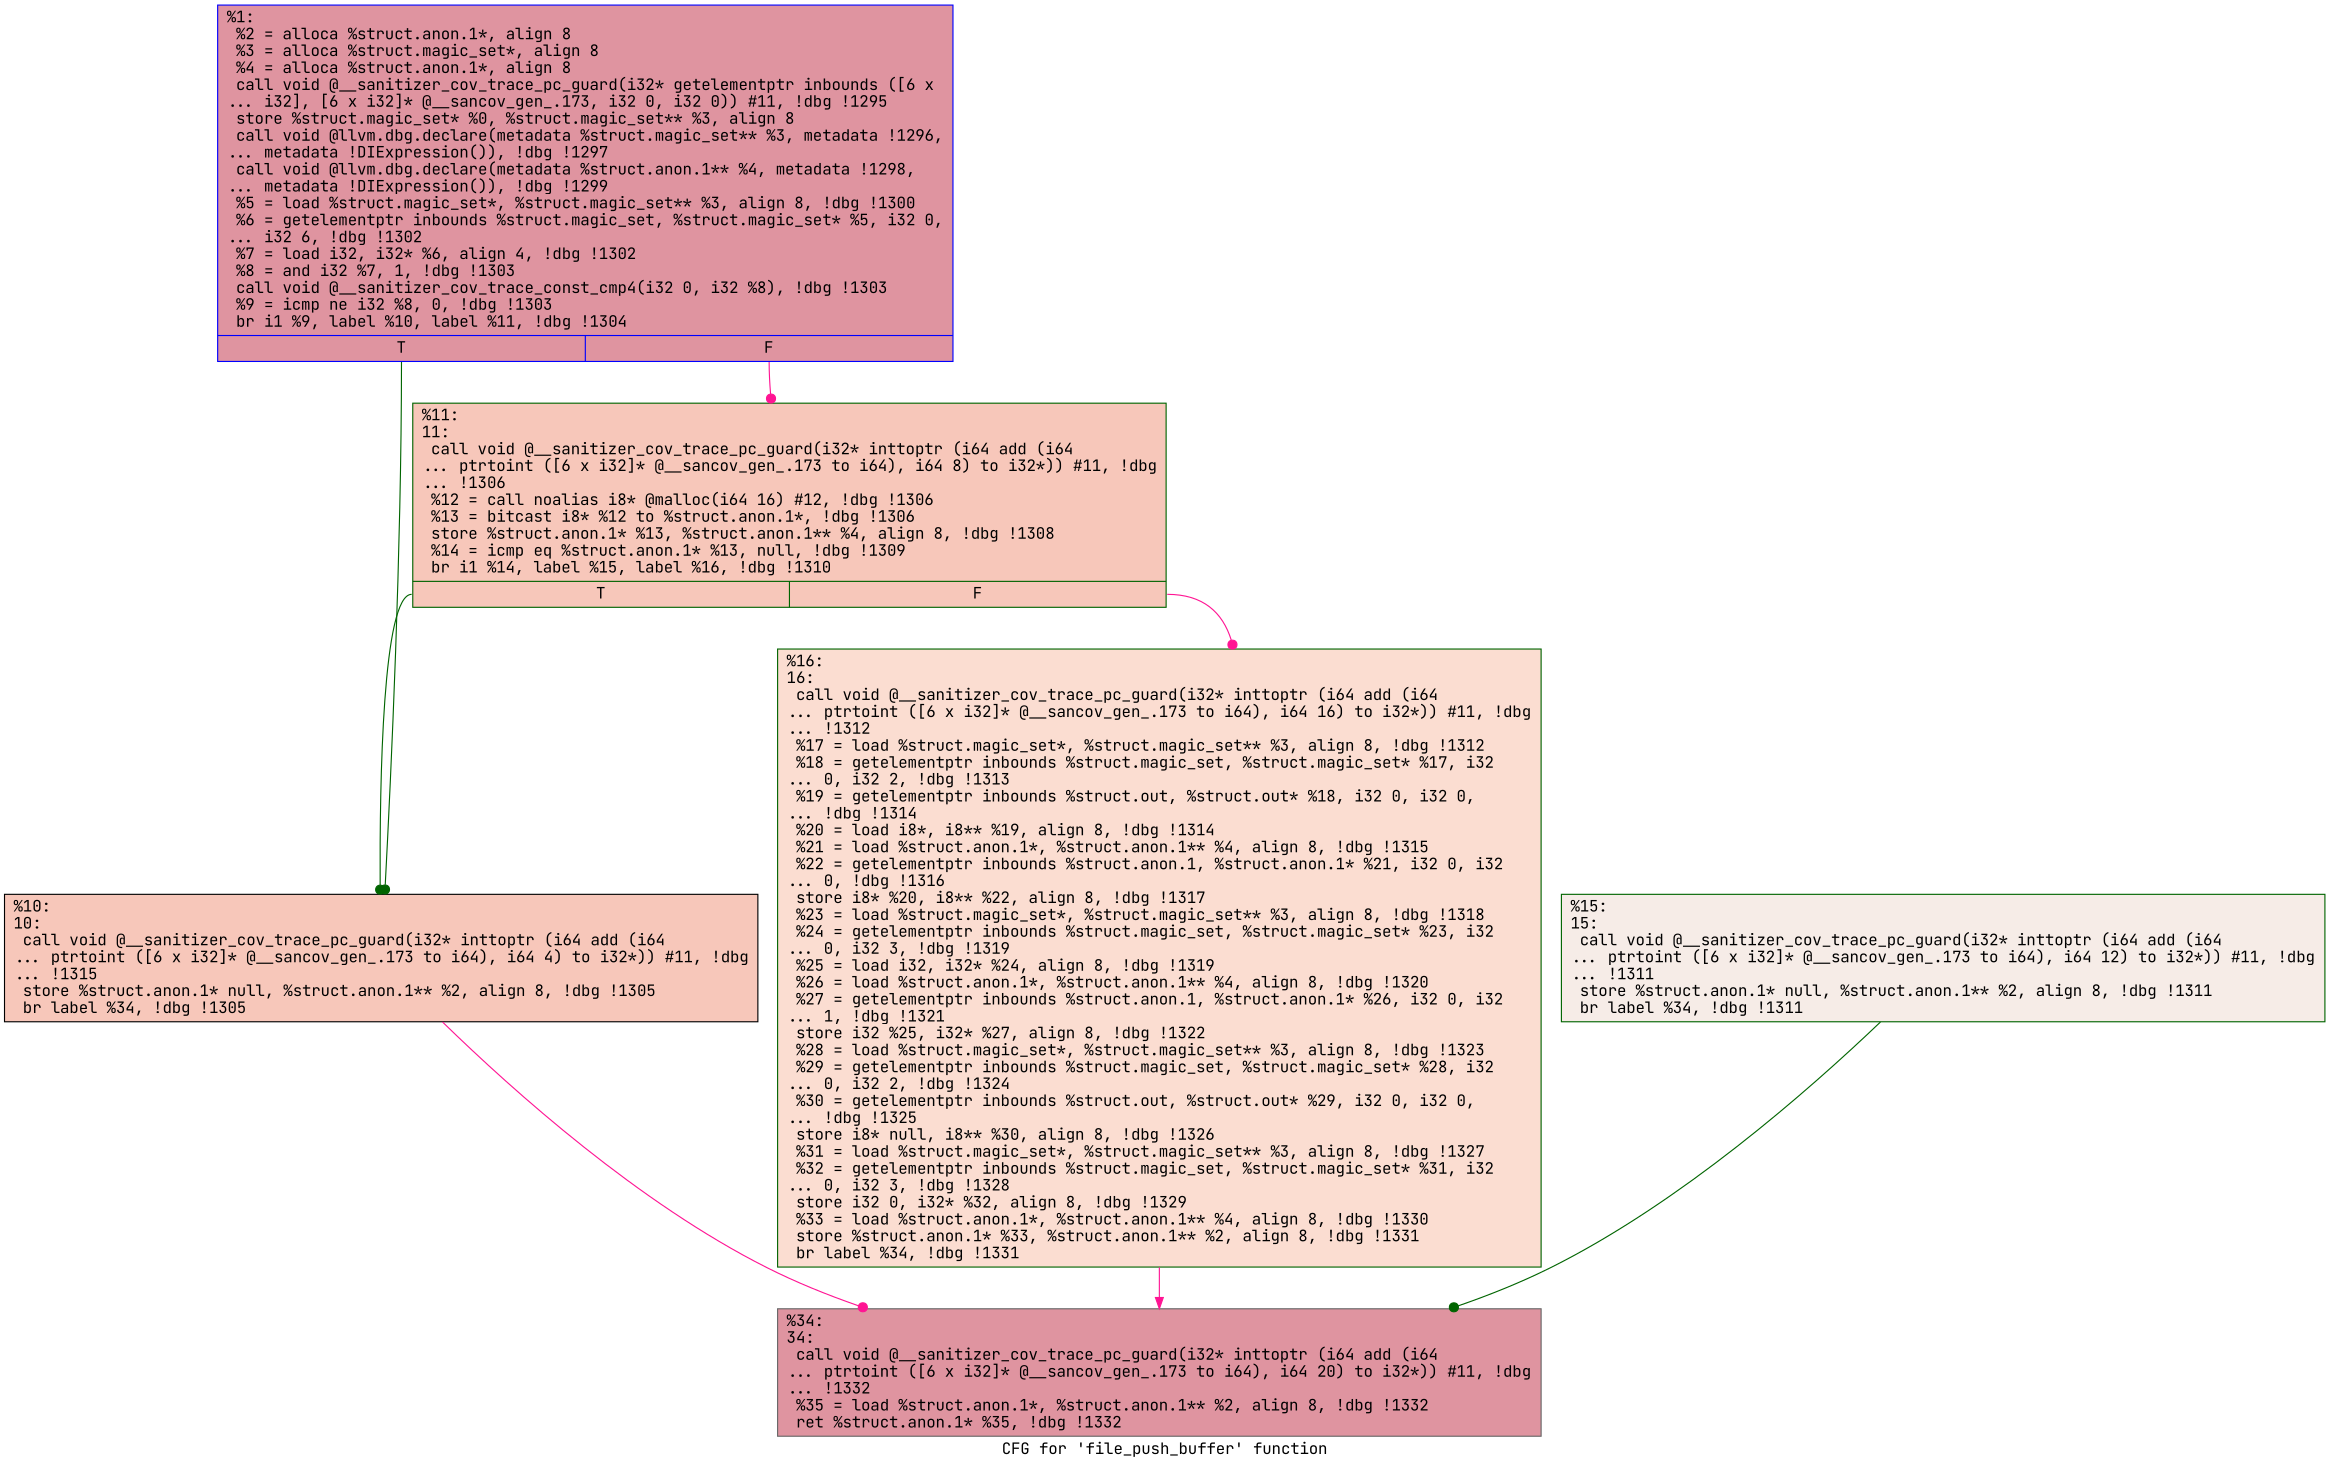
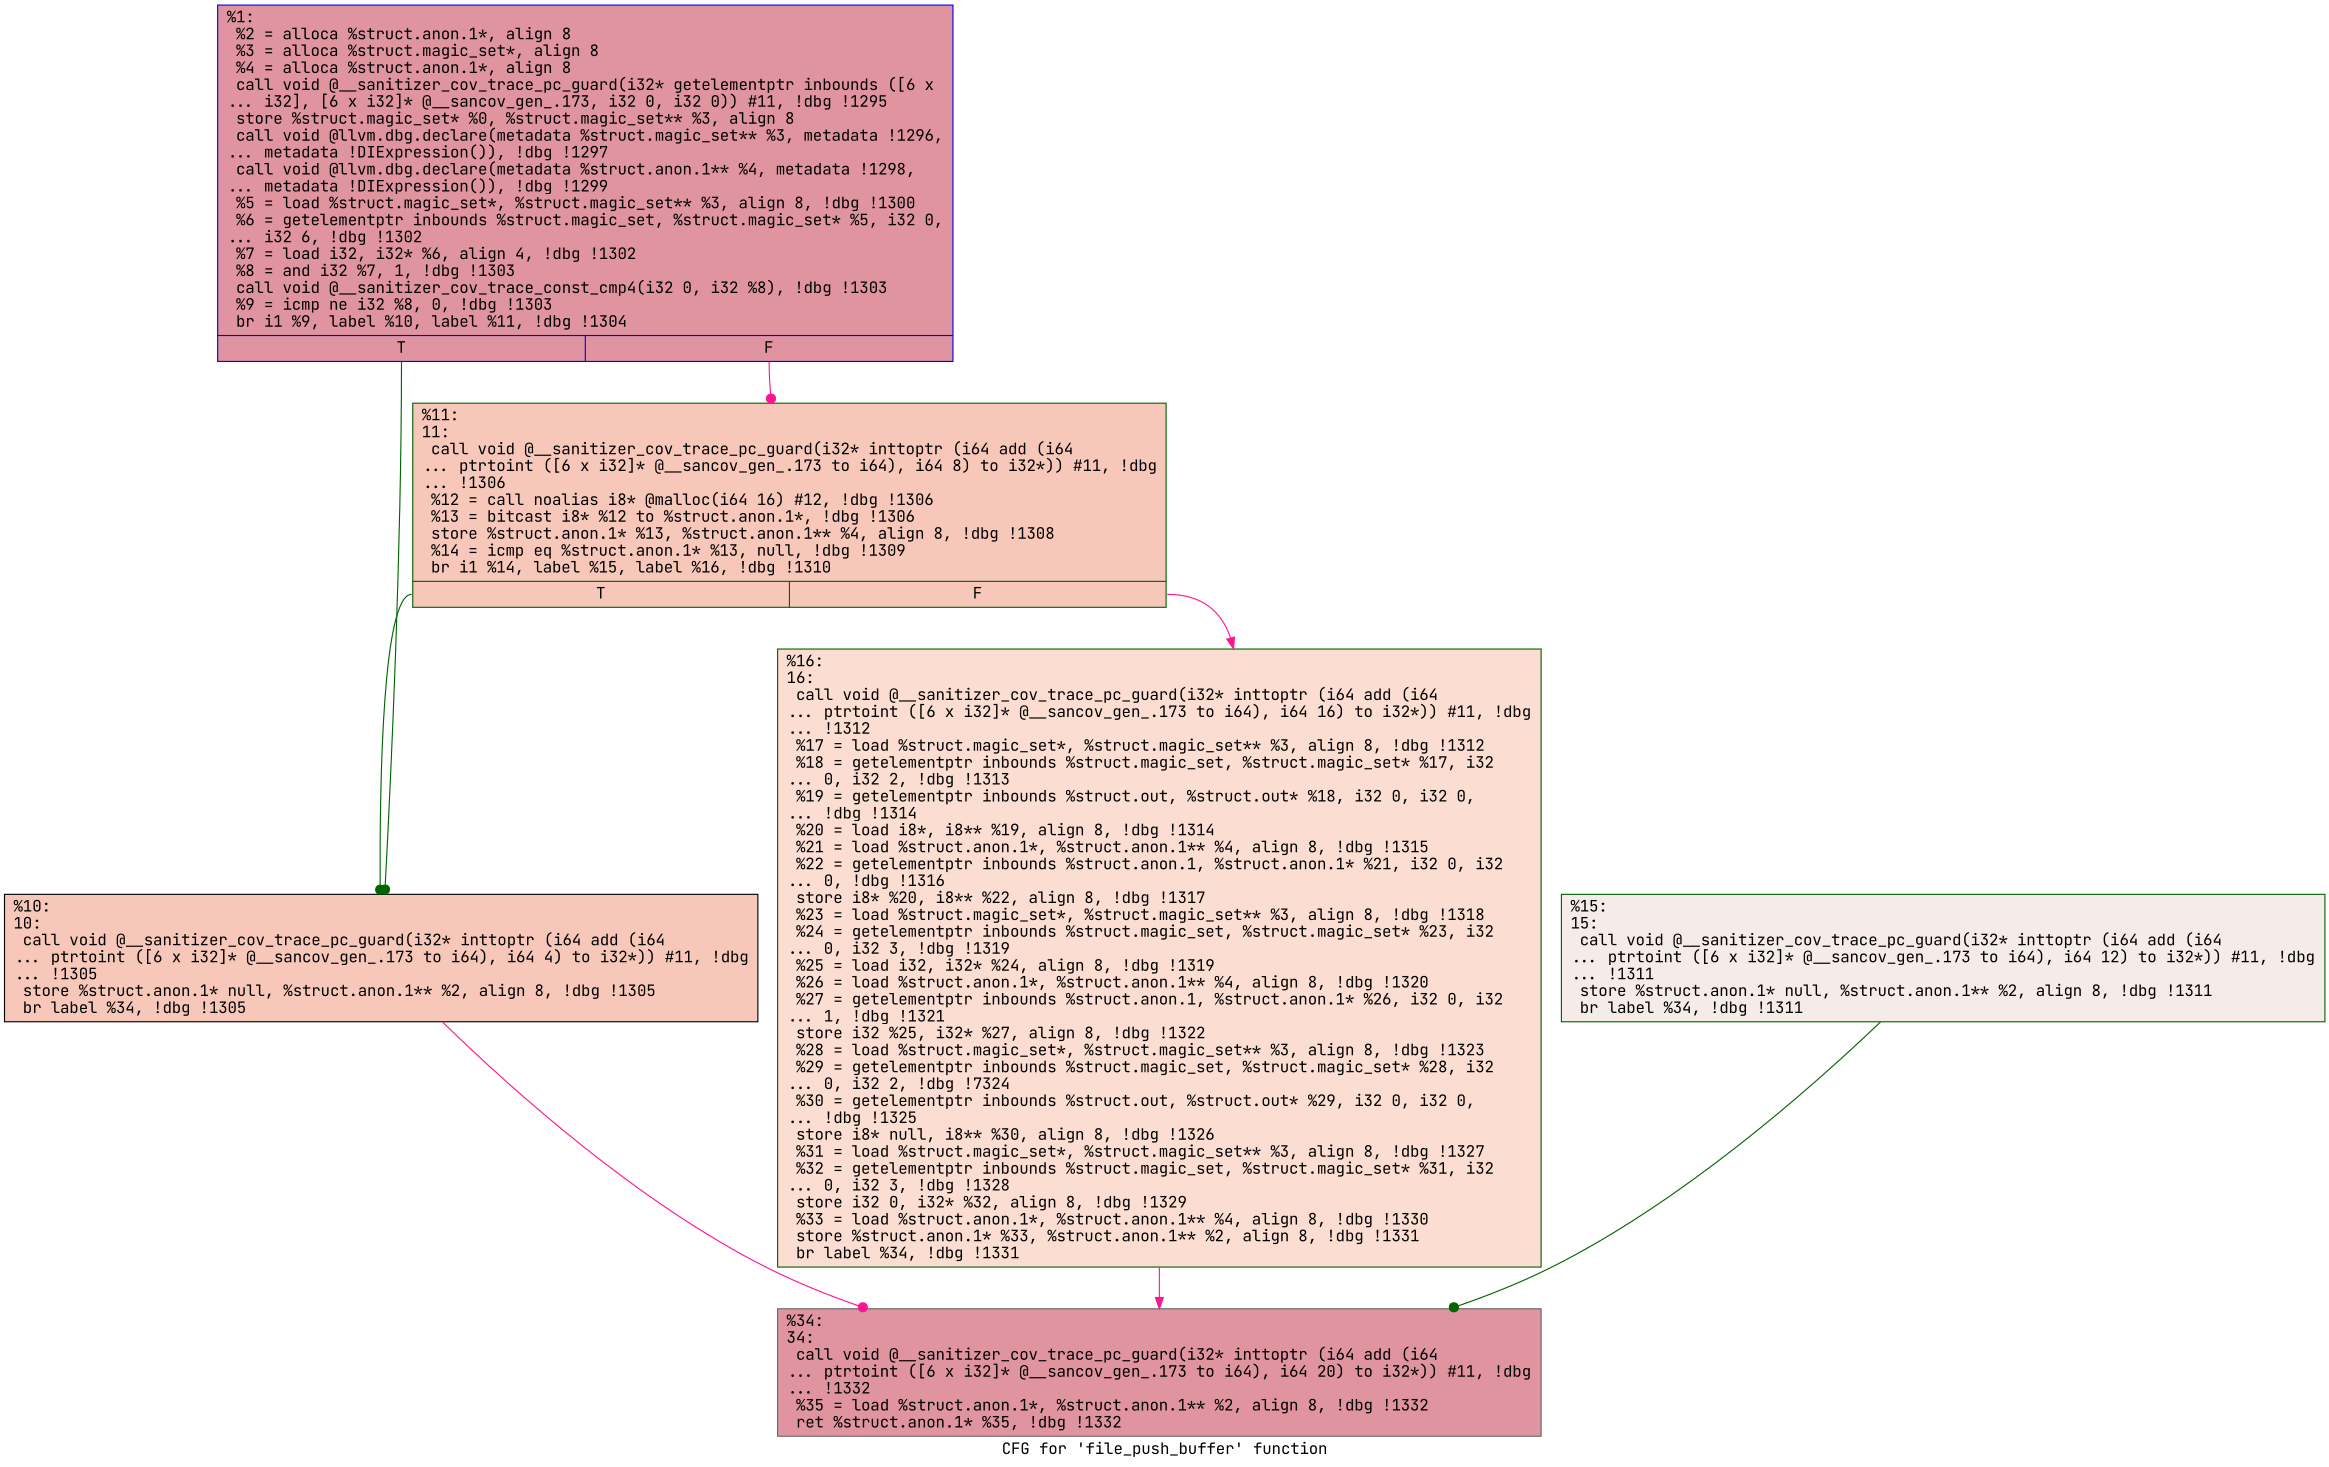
edge "%11:" -> "%16:": arrowhead dot -> normal
node "%10:": text "... !1315" -> "... !1305"
node "%16:": text "... 0, i32 2, !dbg !1324" -> "... 0, i32 2, !dbg !7324"
